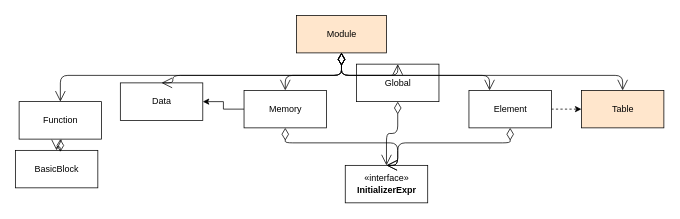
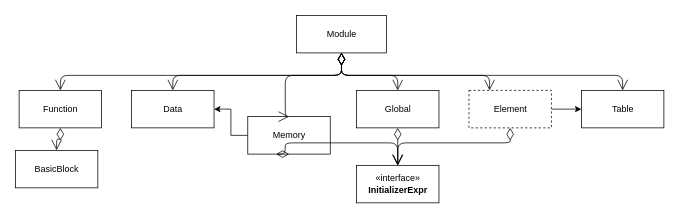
node "Module": fillcolor #ffe6cc -> #ffffff
node "Global": moved (398, 83) -> (398, 109)
node "Data": moved (162, 102) -> (173, 109)
node "Memory": moved (285, 109) -> (289, 135)
node "Element": style solid -> dashed
edge "Element" -> "Table": style dashed -> solid
node "Table": fillcolor #ffe6cc -> #ffffff
node "Function": moved (60, 120) -> (60, 109)
node "«interface» InitializerExpr": moved (387, 184) -> (398, 184)
